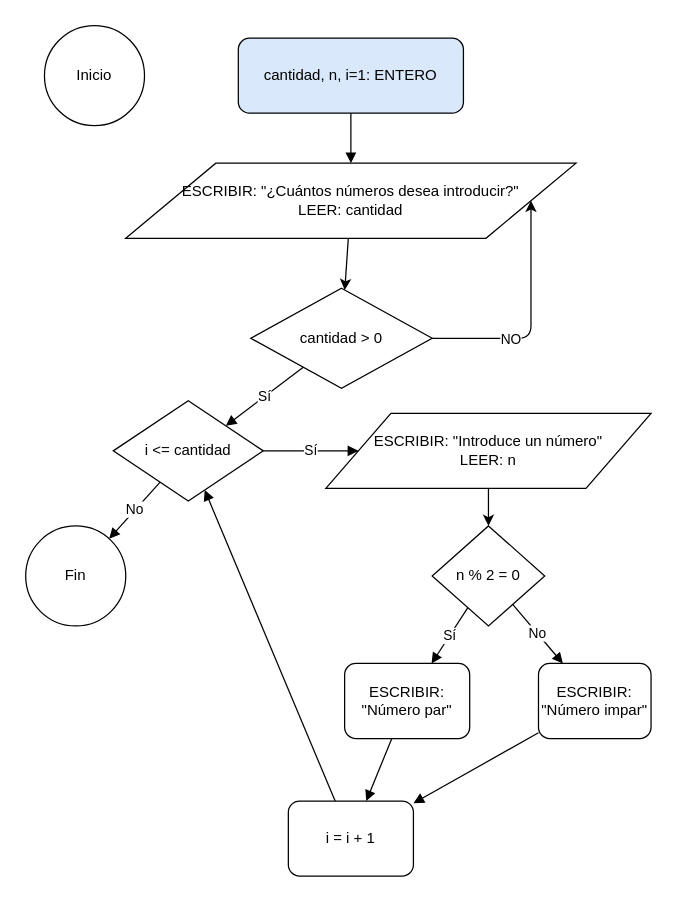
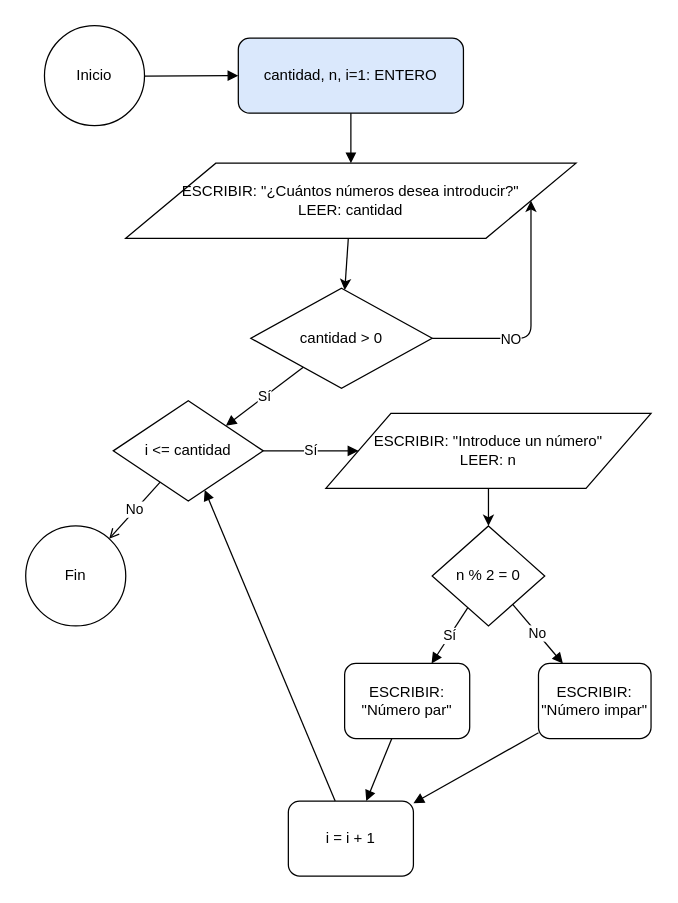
edge "Inicio" -> "cantidad, n, i=1: ENTERO": added
edge "i <= cantidad" -> "Fin": arrowhead block -> open
